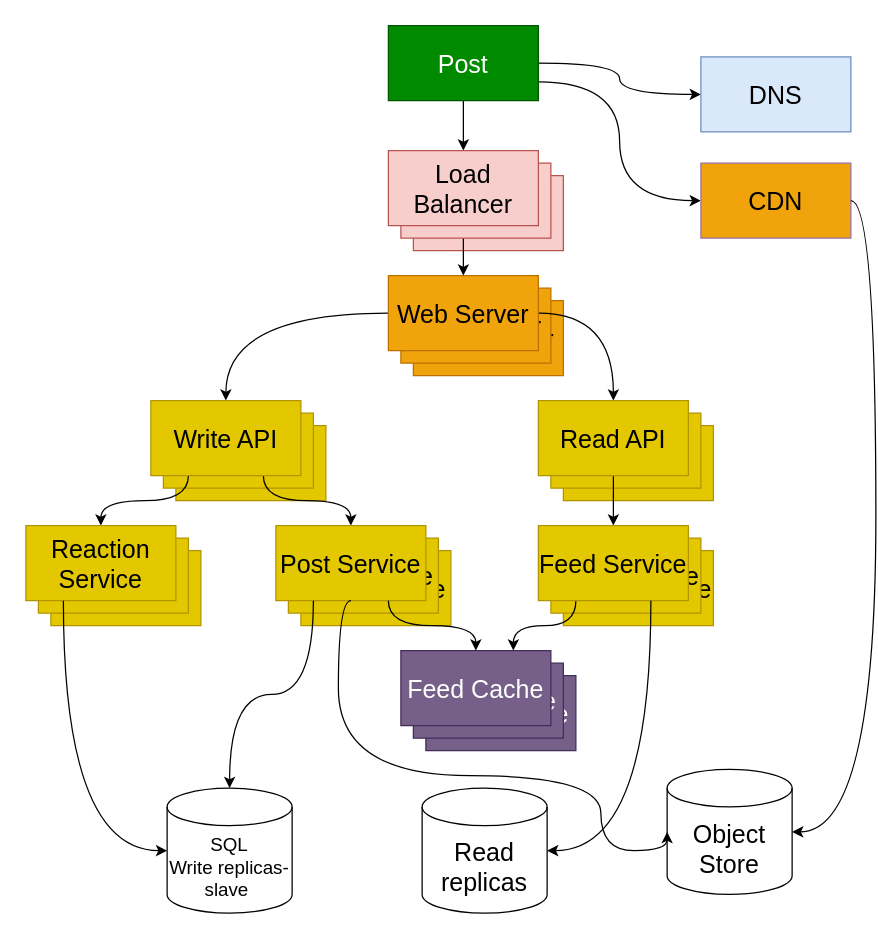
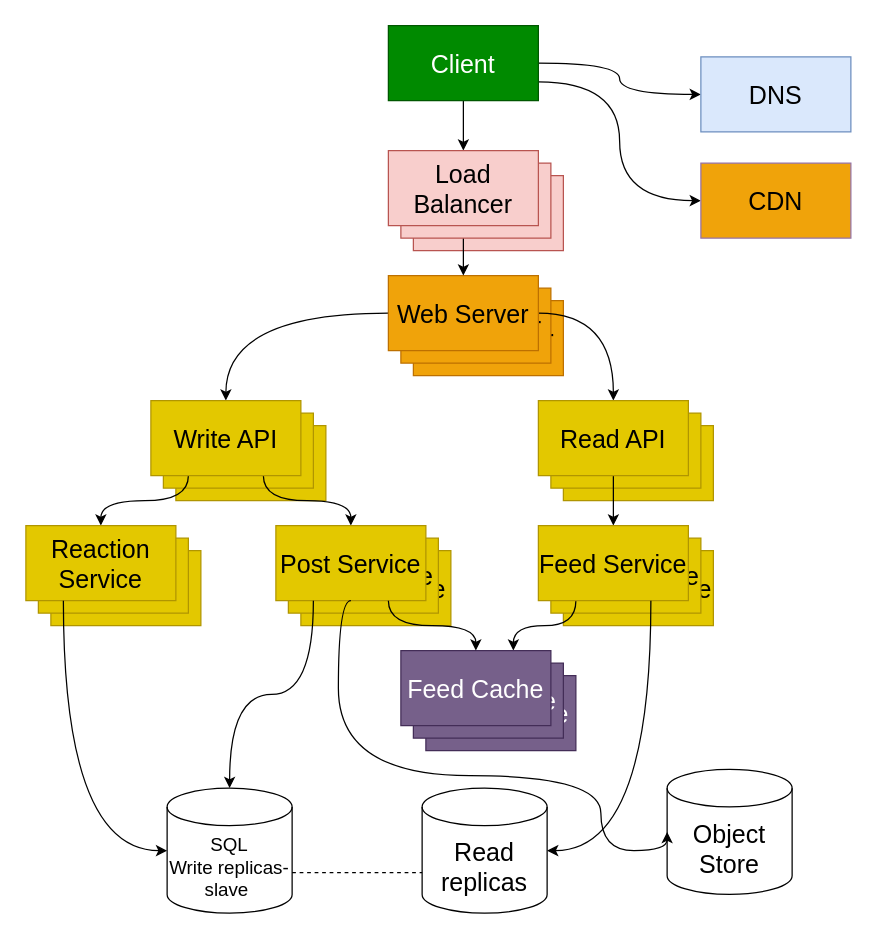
node "Post": label "Post" -> "Client"
edge "CDN" -> "Object Store": removed
edge "SQL Write replicas-slave" -- "Read replicas": added
